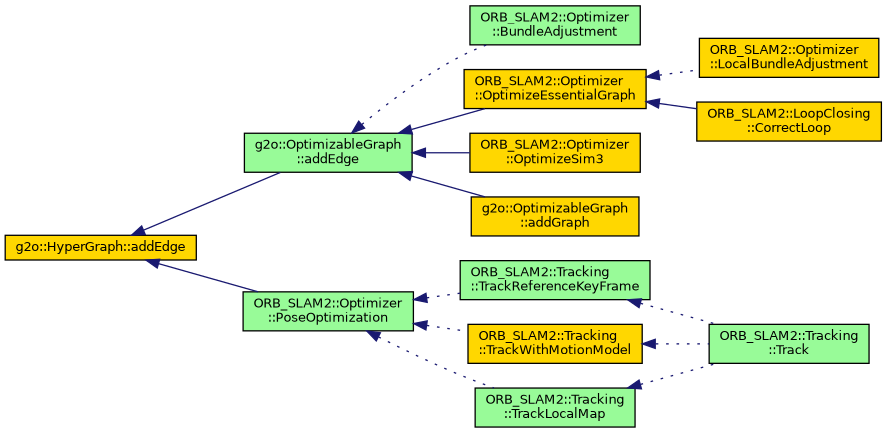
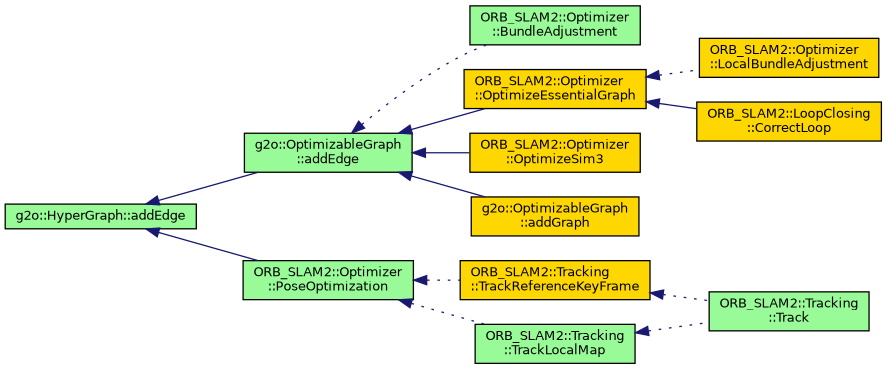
node "g2o::HyperGraph::addEdge": fillcolor gold -> palegreen
node "ORB_SLAM2::Tracking ::TrackReferenceKeyFrame": fillcolor palegreen -> gold
node "ORB_SLAM2::Tracking ::TrackWithMotionModel": removed
